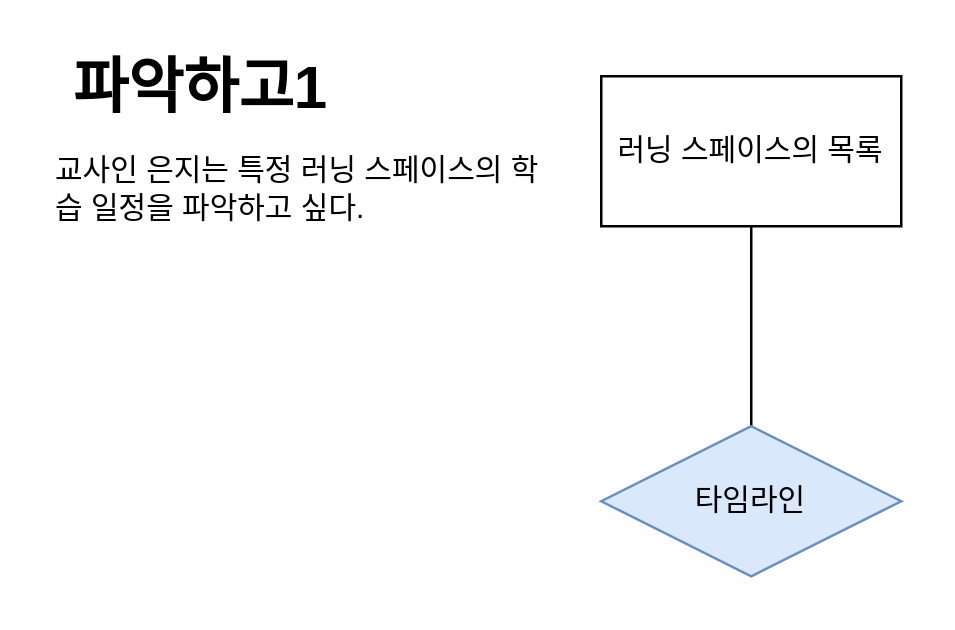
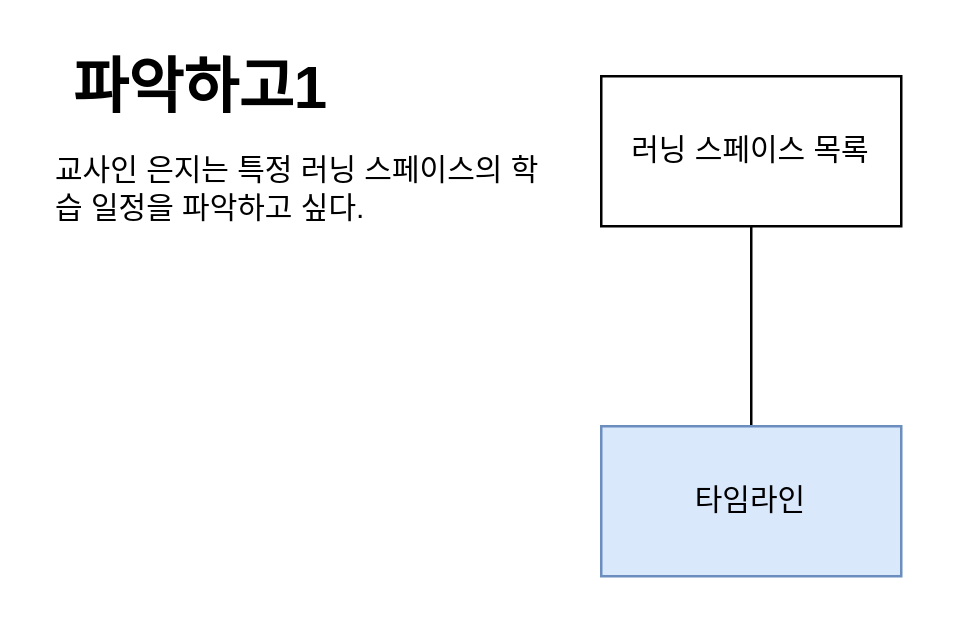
node "러닝 스페이스의 목록": label "러닝 스페이스의 목록" -> "러닝 스페이스 목록"
node "타임라인": shape diamond -> rectangle
